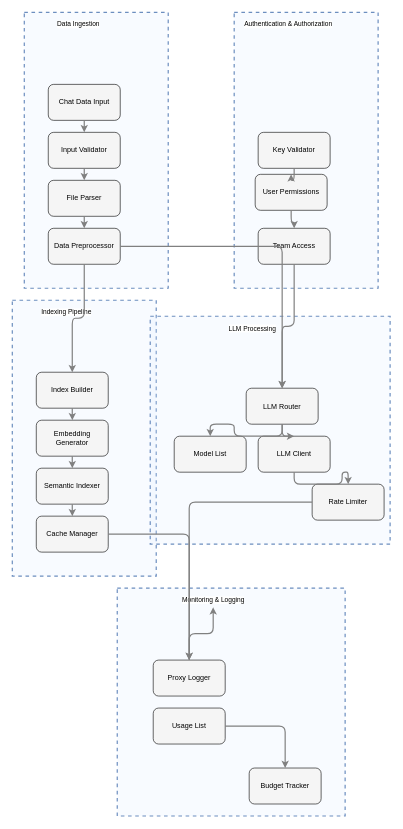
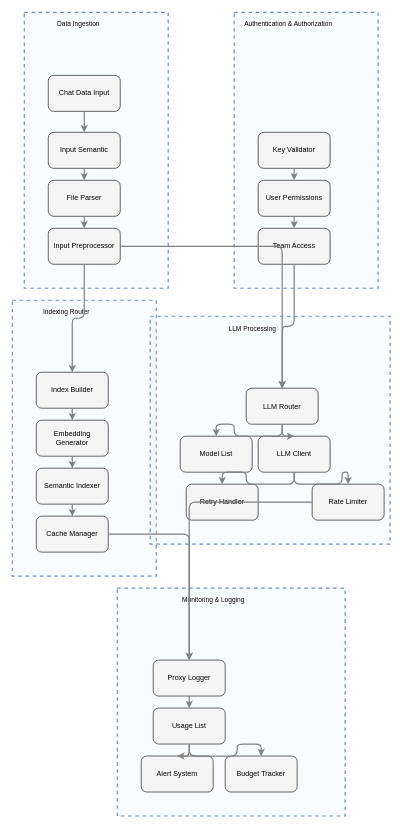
node "Chat Data Input": moved (84, 102) -> (84, 93)
node "Input Validator": label "Input Validator" -> "Input Semantic"
node "User Permissions": moved (291, 192) -> (294, 198)
node "Data Preprocessor": label "Data Preprocessor" -> "Input Preprocessor"
node "Indexing Pipeline": label "Indexing Pipeline" -> "Indexing Router"
node "Model List": moved (210, 454) -> (216, 454)
edge "LLM Client" -> "Retry Handler": added
node "Retry Handler": added
edge "Proxy Logger" -> "Monitoring & Logging": now "Proxy Logger" -> "Usage List"
edge "Usage List" -> "Alert System": added
node "Alert System": added
node "Budget Tracker": moved (285, 786) -> (261, 774)
